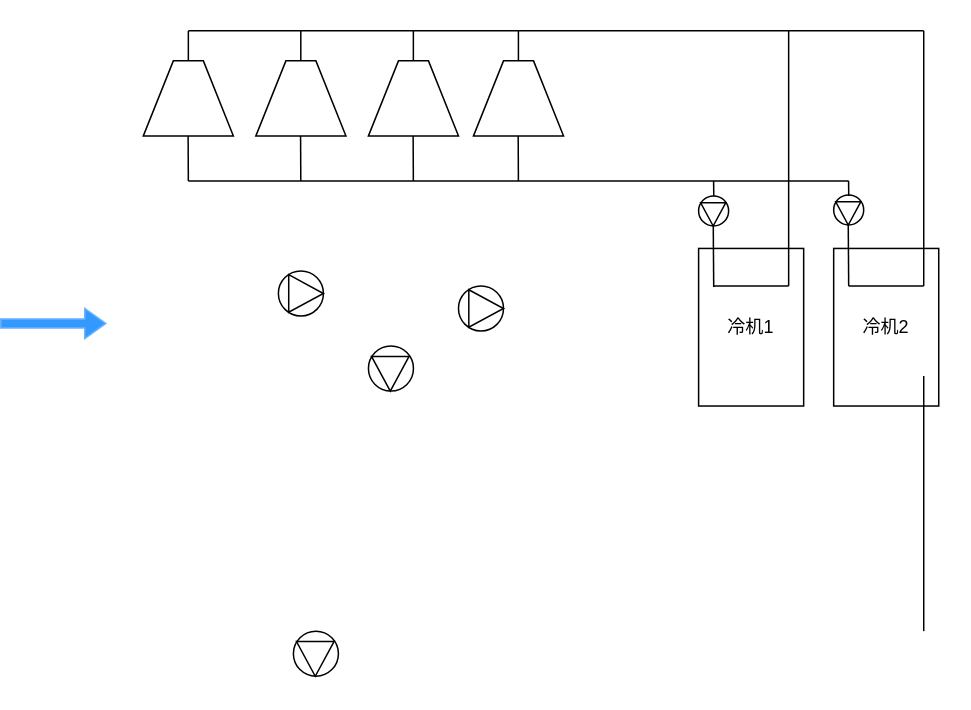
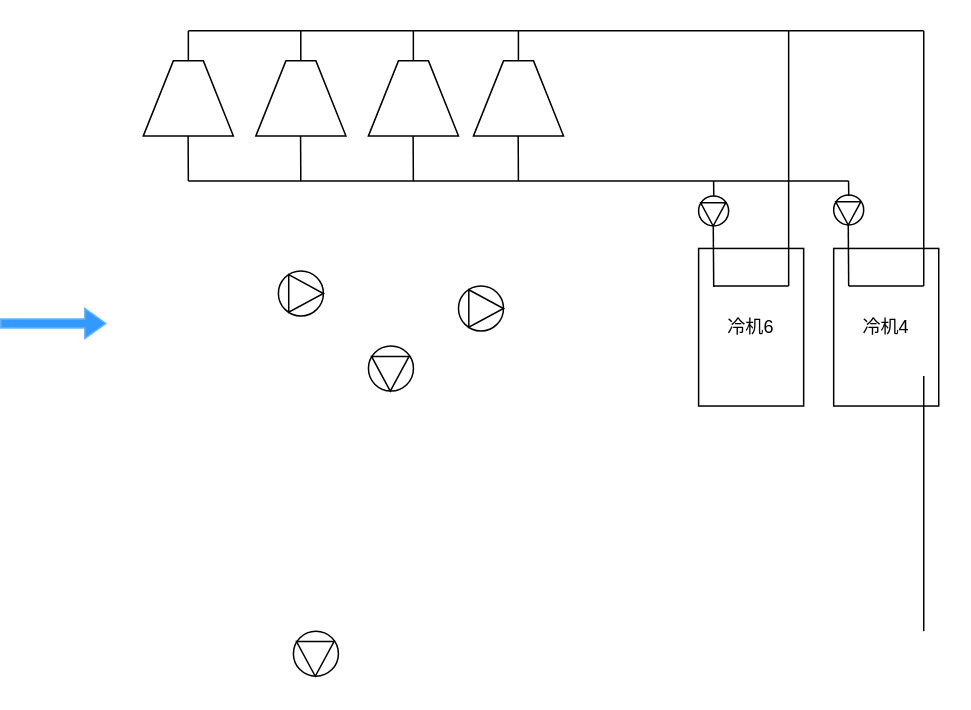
node "冷机1": label "冷机1" -> "冷机6"
node "冷机2": label "冷机2" -> "冷机4"
